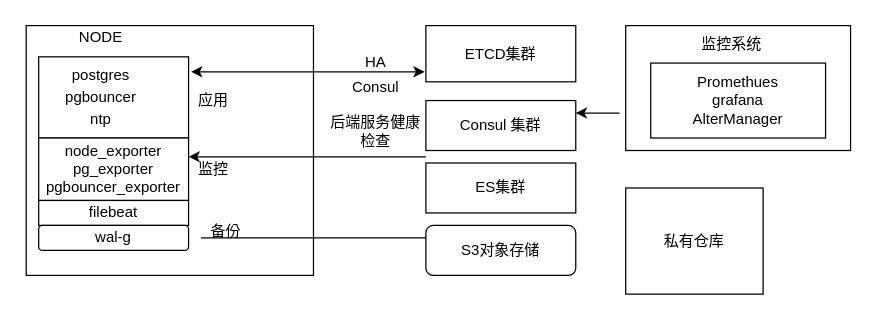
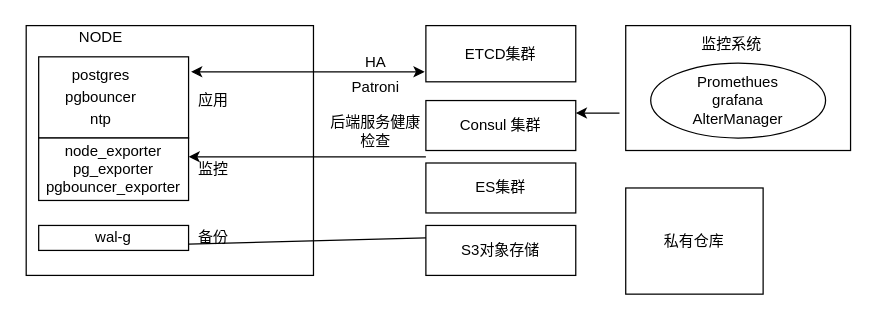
node "Consul": label "Consul" -> "Patroni"
node "Promethues grafana AlterManager": shape rectangle -> ellipse
node "filebeat": removed
node "备份": moved (226, 232) -> (213, 238)
node "wal-g": shape rounded rectangle -> rectangle
node "S3对象存储": shape rounded rectangle -> rectangle
